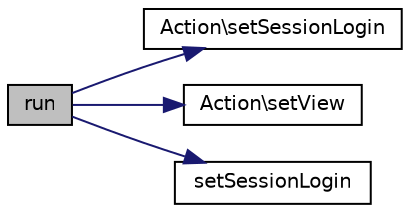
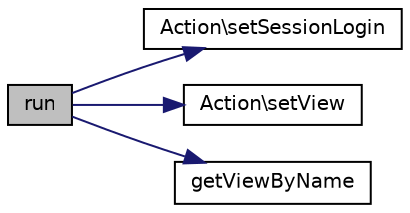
node "setSessionLogin": label "setSessionLogin" -> "getViewByName"
